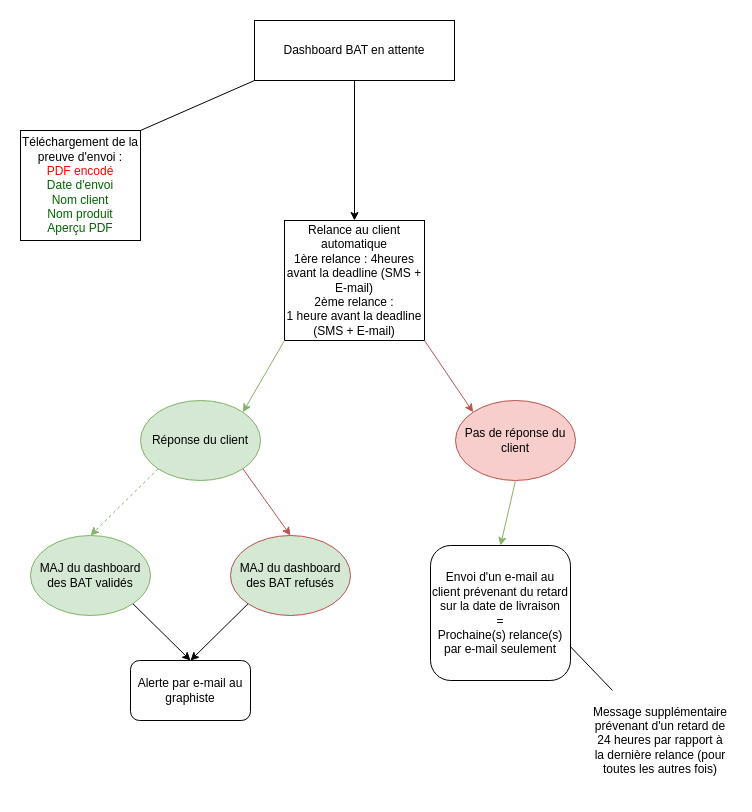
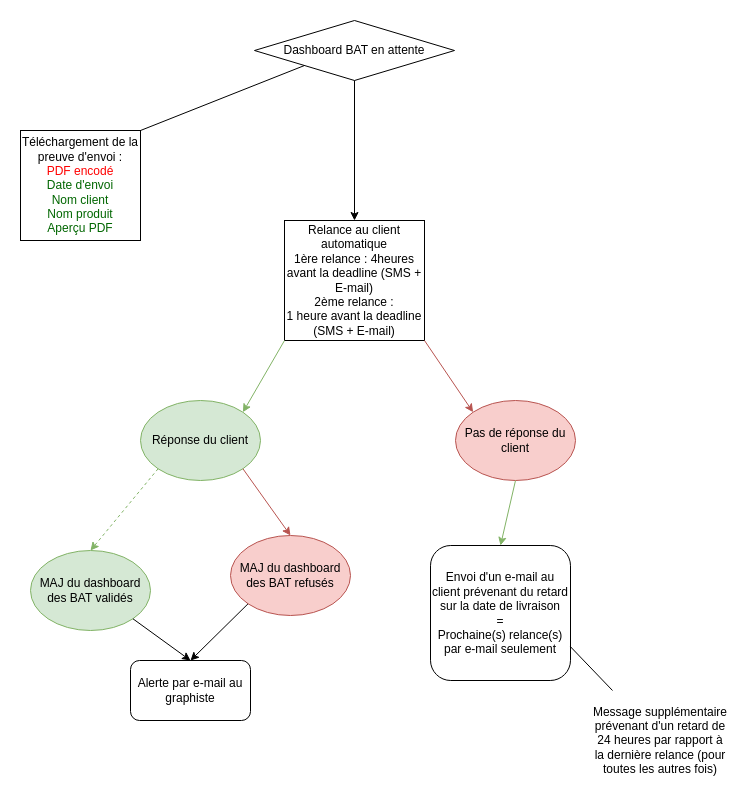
node "Dashboard BAT en attente": shape rectangle -> diamond
node "MAJ du dashboard des BAT validés": moved (91, 576) -> (91, 591)
node "MAJ du dashboard des BAT refusés": fillcolor #d5e8d4 -> #f8cecc
